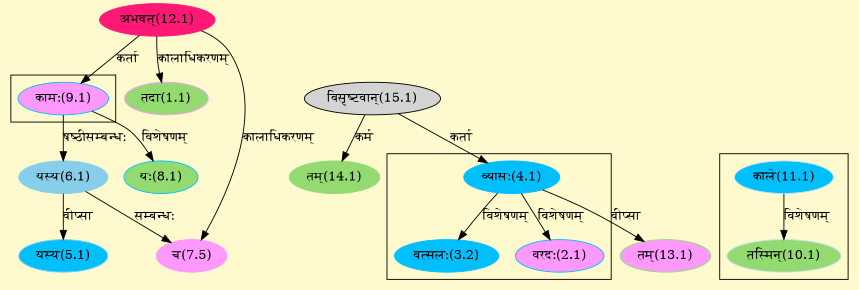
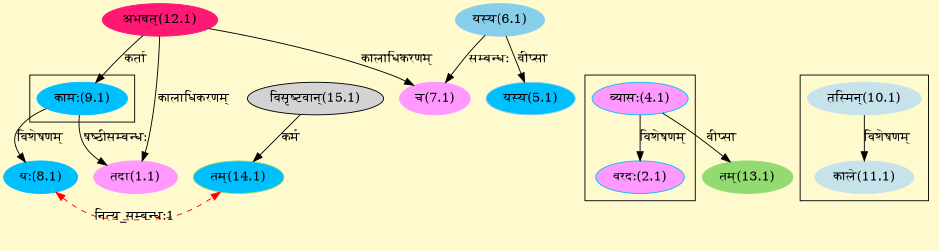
node "कामः(9.1)": fillcolor #ff99ff -> #00bfff
node "तदा(1.1)": fillcolor #93db70 -> #ff99ff
edge "कामः(9.1)" -> "यस्य(6.1)": now "कामः(9.1)" -> "तदा(1.1)"
edge "विसृष्टवान्(15.1)" -> "व्यासः(4.1)": removed, label "कर्ता"
node "यः(8.1)": fillcolor #93db70 -> #00bfff
node "तम्(14.1)": fillcolor #93db70 -> #00bfff
node "व्यासः(4.1)": fillcolor #00bfff -> #ff99ff
node "काले(11.1)": fillcolor #00bfff -> #c6e2eb
edge "काले(11.1)" -> "तस्मिन्(10.1)": reversed
edge "यः(8.1)" -- "तम्(14.1)": added, label "नित्य_सम्बन्धः1"
node "च(7.5)": label "च(7.5)" -> "च(7.1)"
node "वत्सलः(3.2)": removed
node "तम्(13.1)": fillcolor #ff99ff -> #93db70
node "तस्मिन्(10.1)": fillcolor #93db70 -> #c6e2eb
